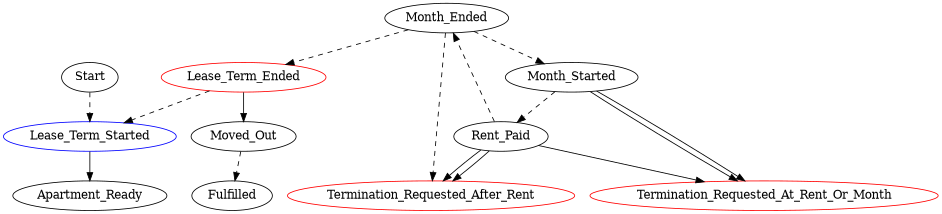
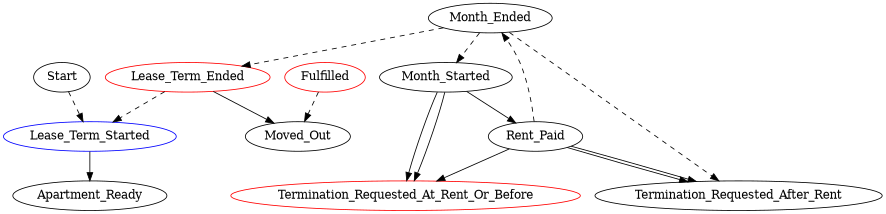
edge "Month_Started" -> "Rent_Paid": style dashed -> solid
edge "Moved_Out" -> "Fulfilled": reversed
node "Fulfilled": color black -> Red
node "Termination_Requested_After_Rent": color Red -> black
node "Termination_Requested_At_Rent_Or_Month": label "Termination_Requested_At_Rent_Or_Month" -> "Termination_Requested_At_Rent_Or_Before"
